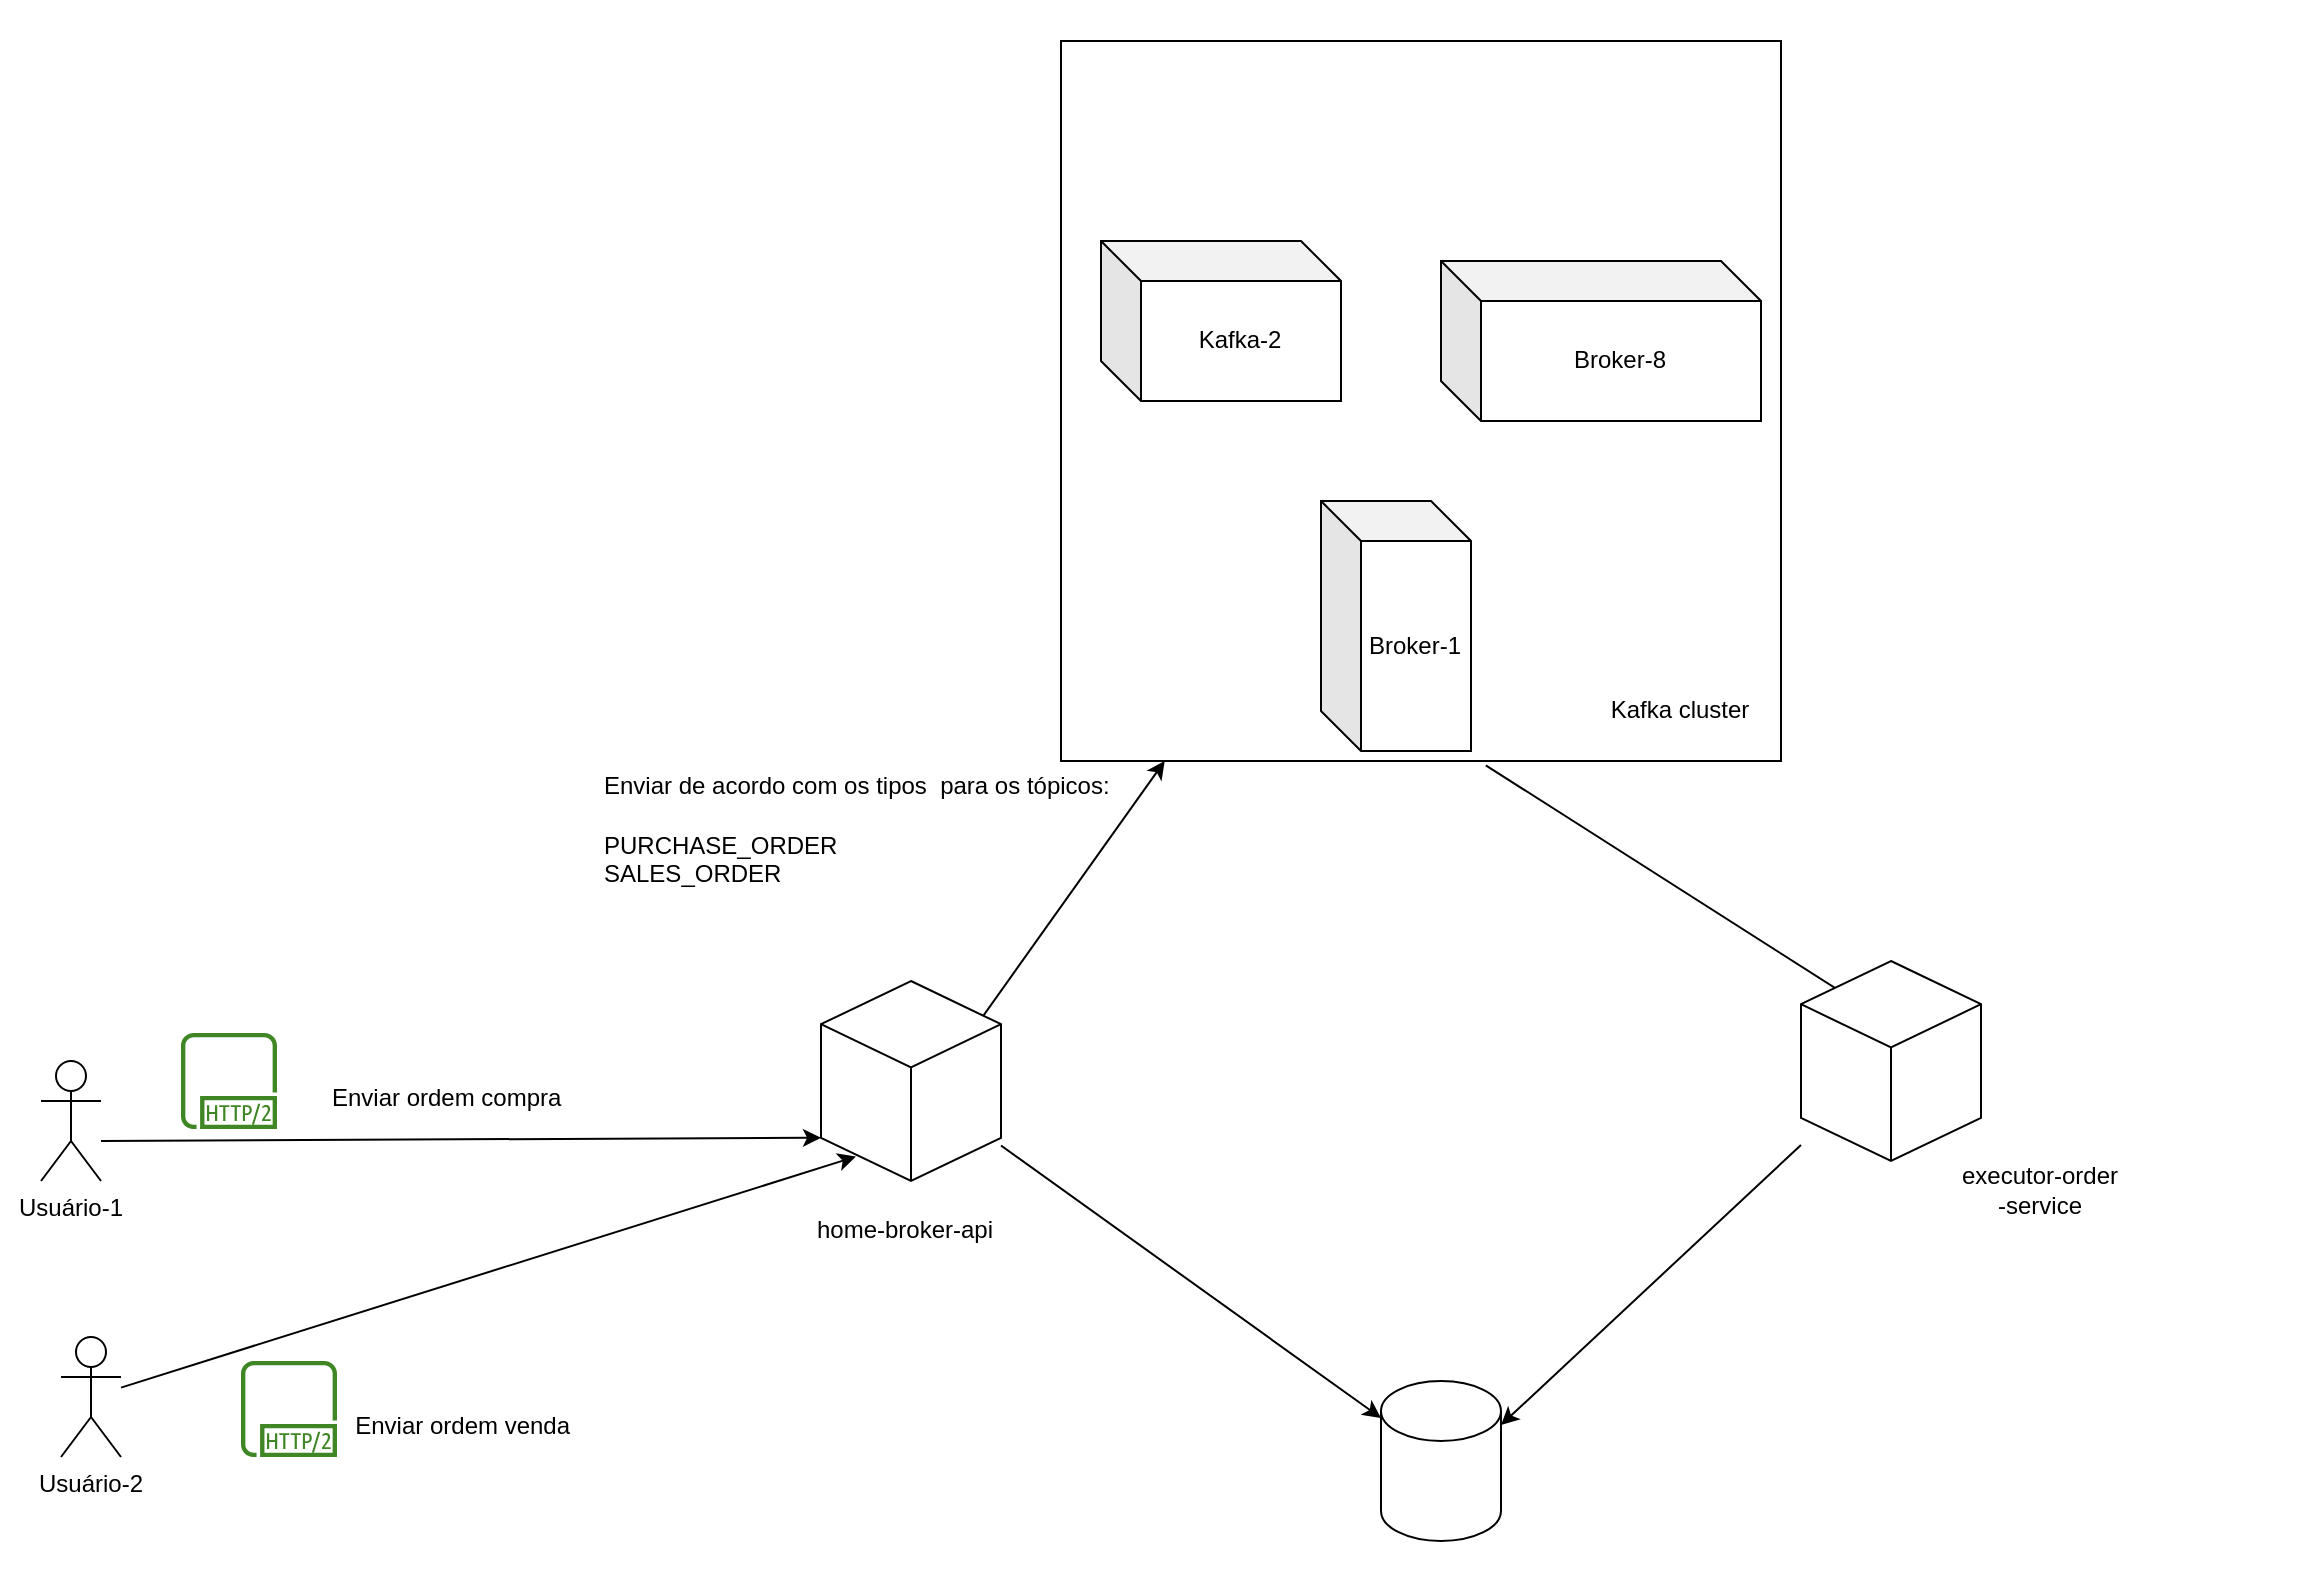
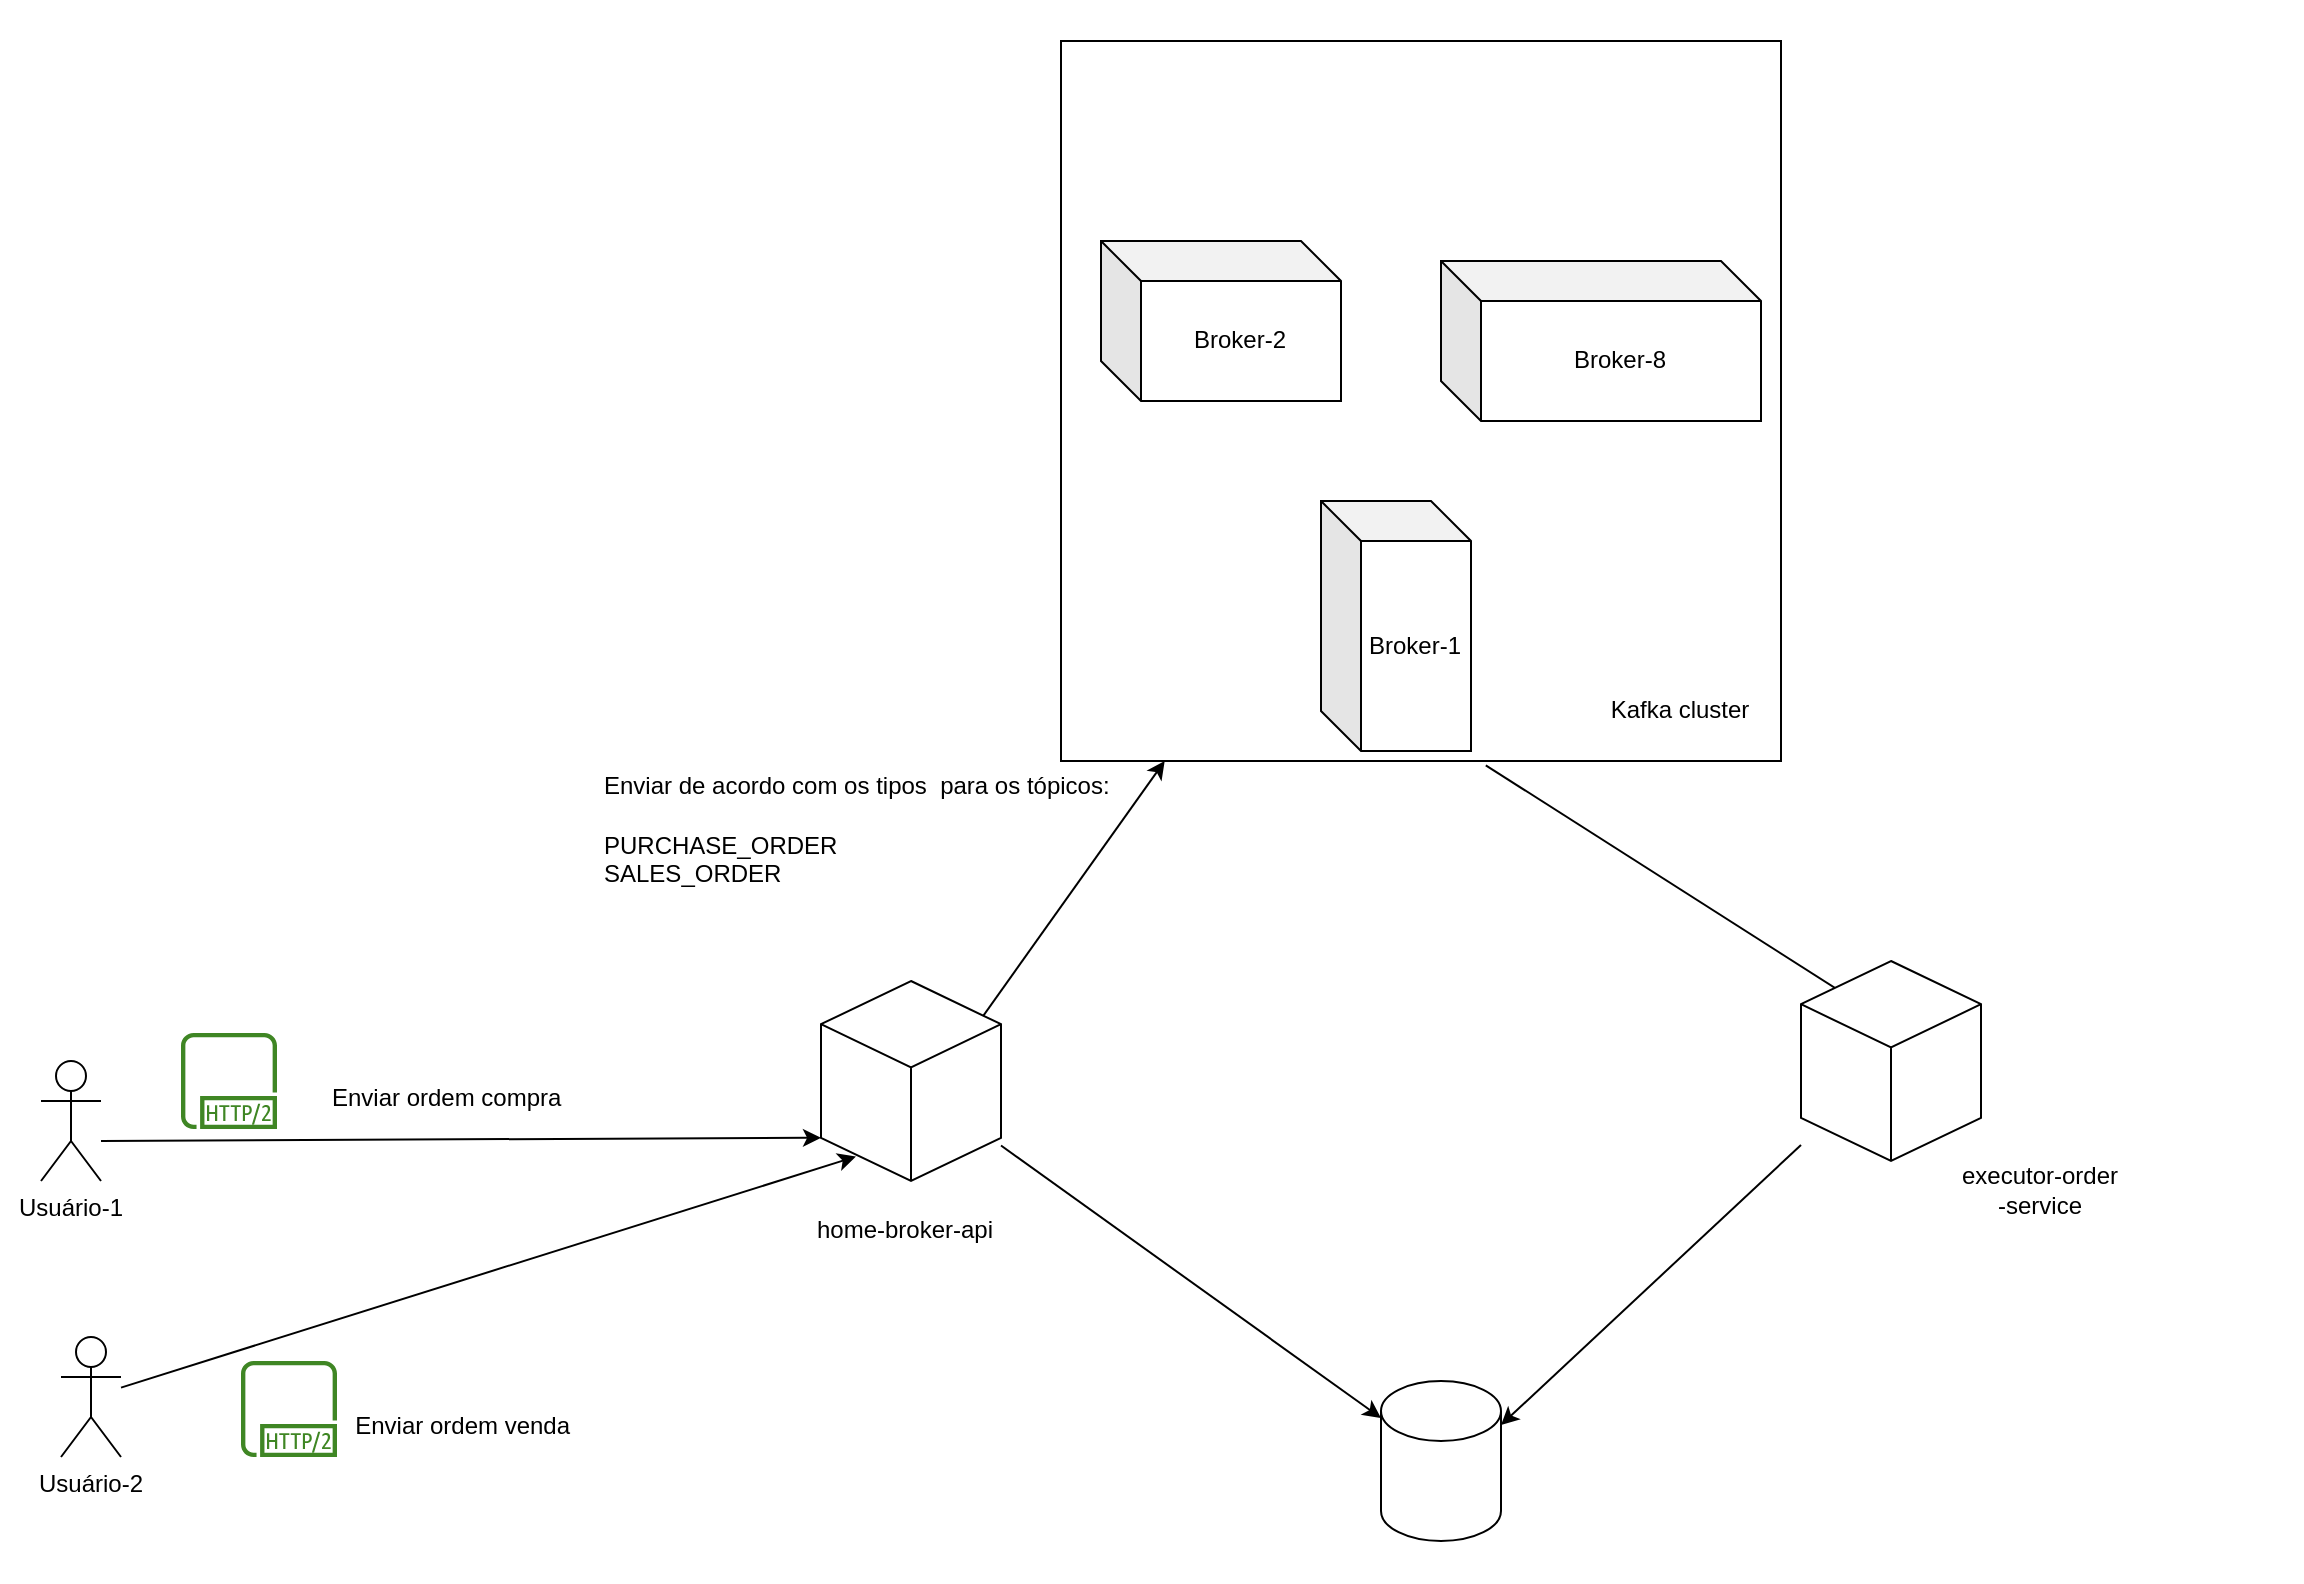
node "Kafka-2": label "Kafka-2" -> "Broker-2"
